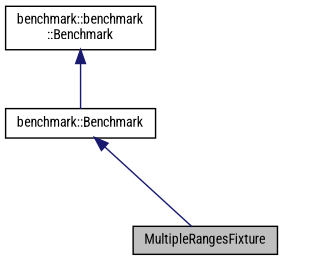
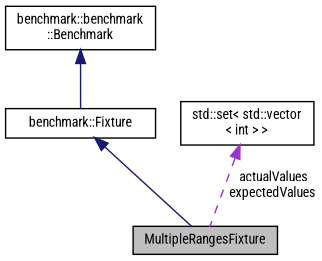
node "benchmark::Benchmark": label "benchmark::Benchmark" -> "benchmark::Fixture"
node "std::set< std::vector < int > >": added
